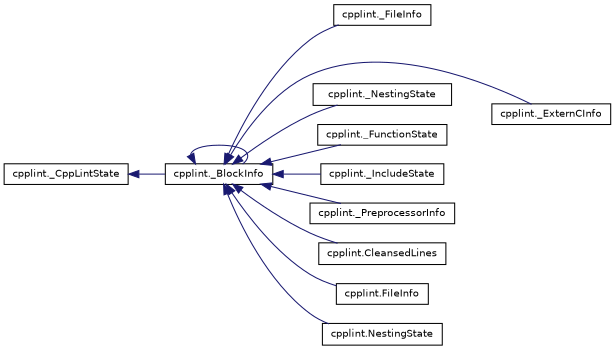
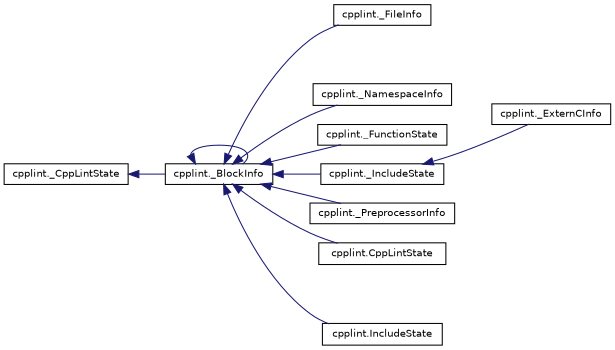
edge "cpplint._ExternCInfo" -> "cpplint._BlockInfo": now "cpplint._ExternCInfo" -> "cpplint._IncludeState"
node "cpplint._NestingState": label "cpplint._NestingState" -> "cpplint._NamespaceInfo"
node "cpplint.CleansedLines": label "cpplint.CleansedLines" -> "cpplint.CppLintState"
node "cpplint.FileInfo": removed
node "cpplint.NestingState": label "cpplint.NestingState" -> "cpplint.IncludeState"
